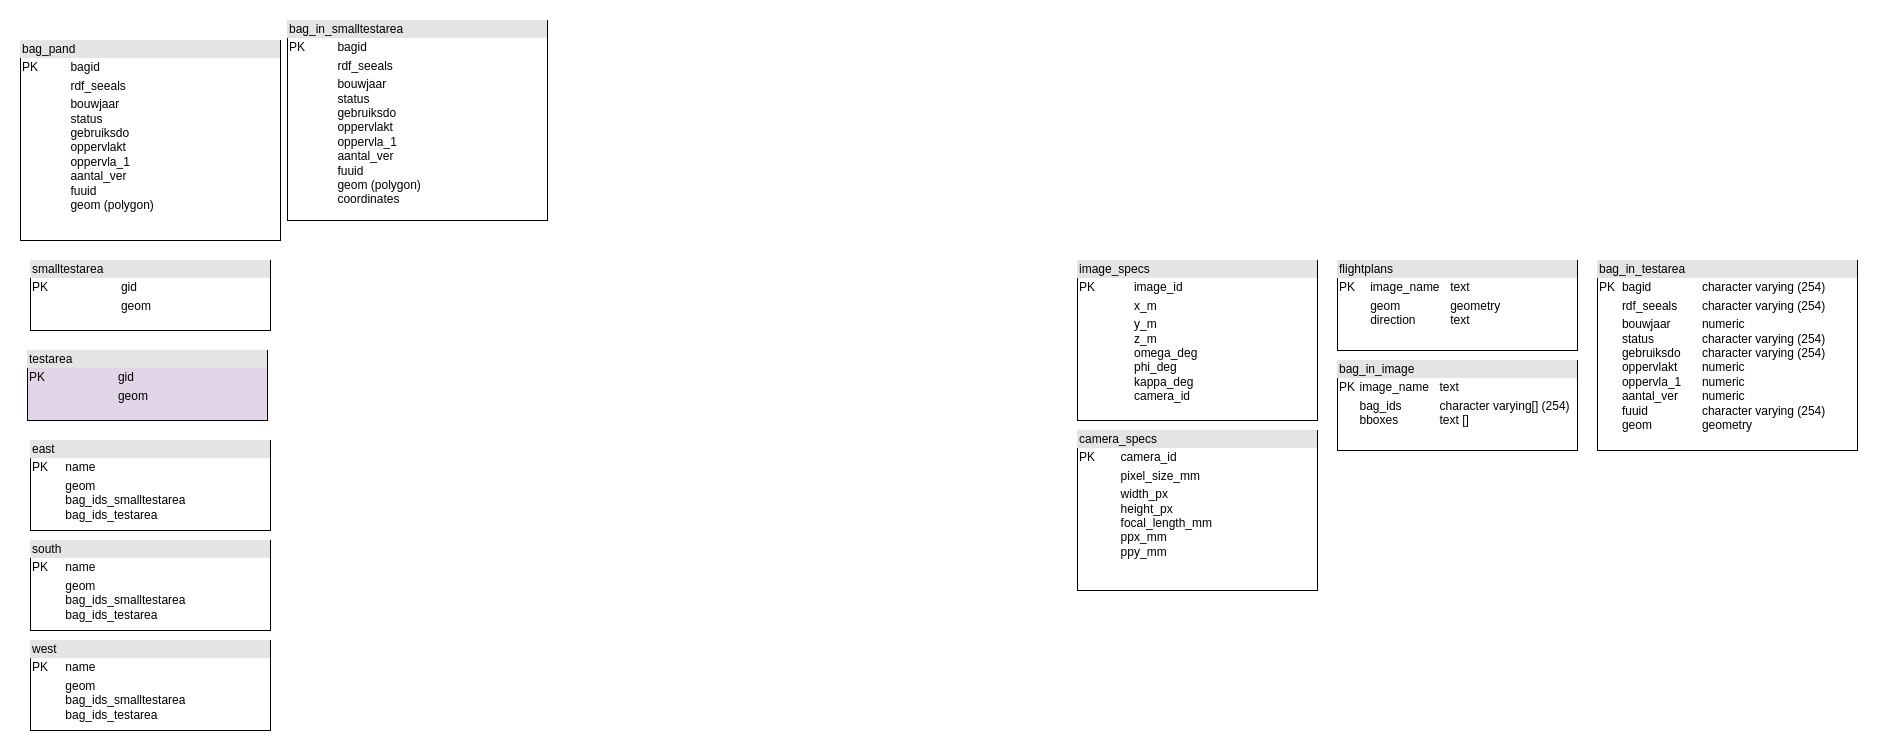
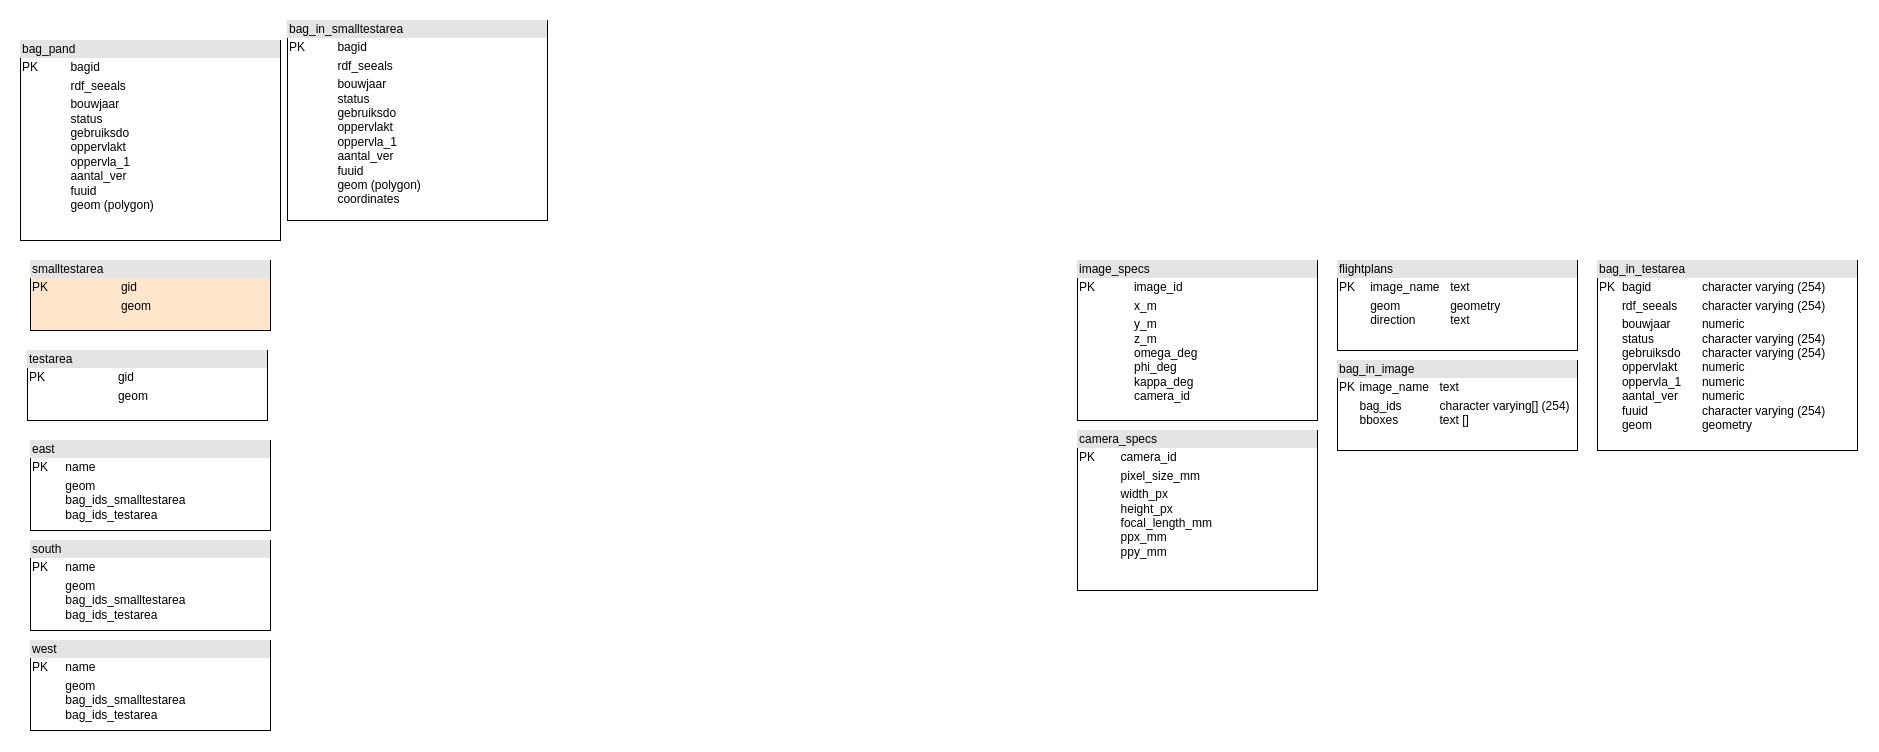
node "smalltestarea PK gid geom": fillcolor #ffffff -> #ffe6cc
node "testarea PK gid geom": fillcolor #e1d5e7 -> #ffffff
